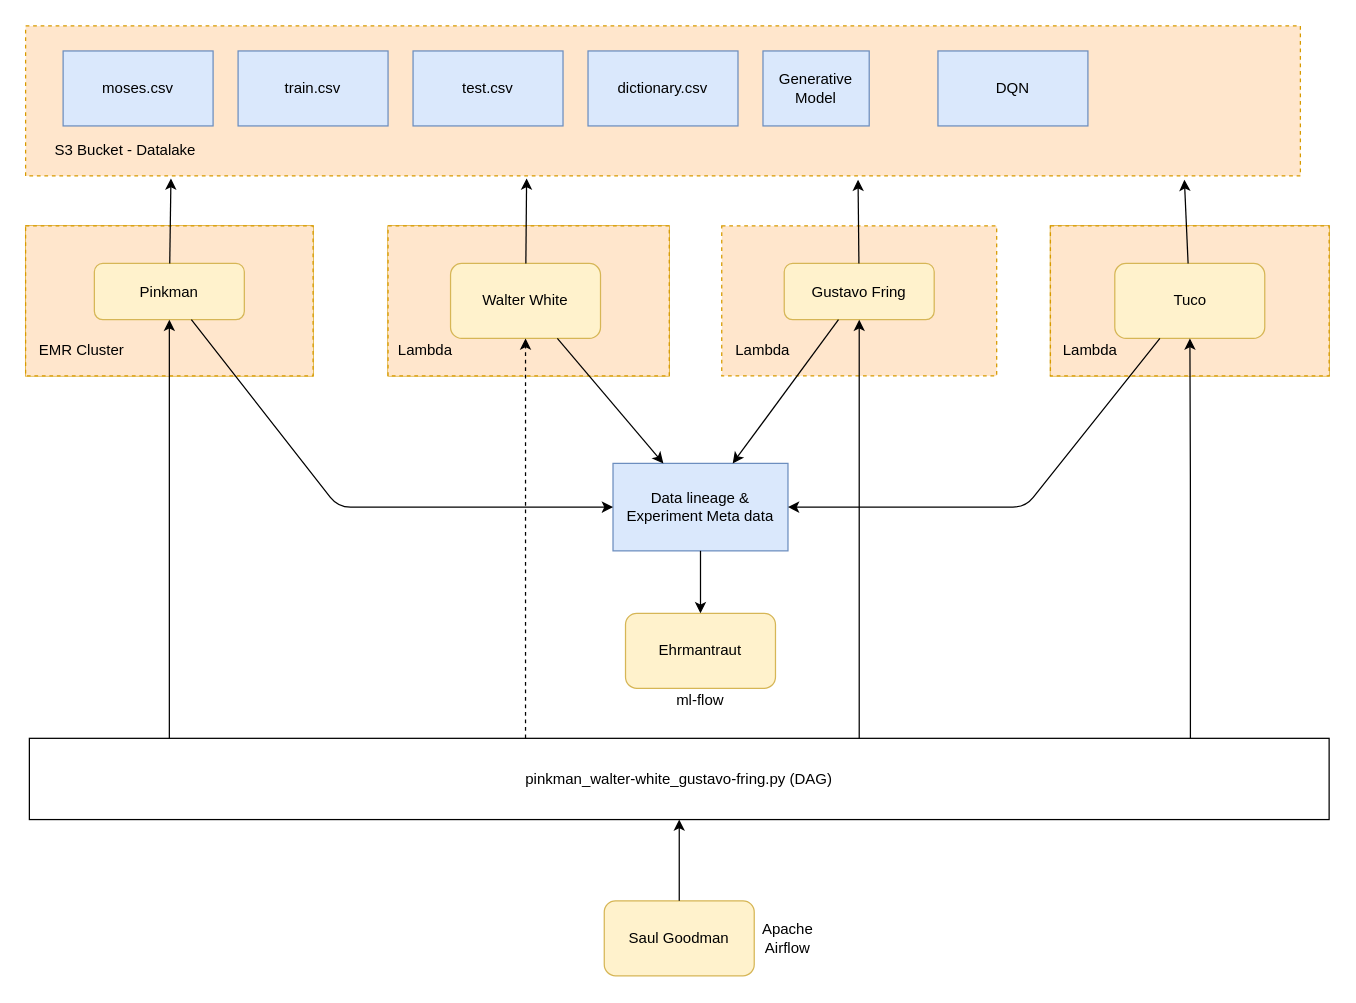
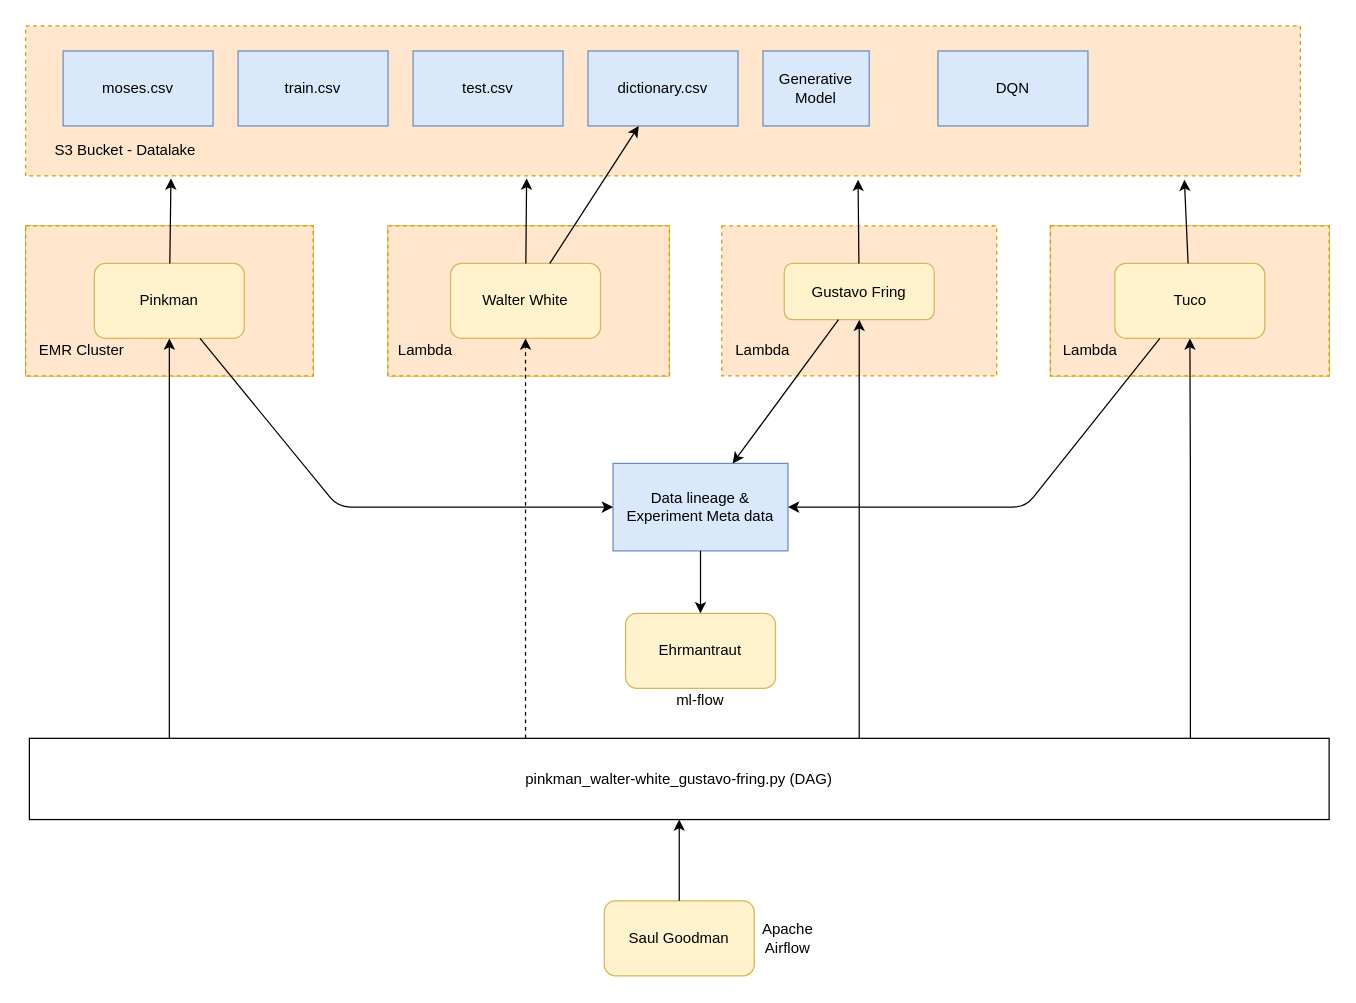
node "Pinkman": size 150x56 -> 150x75
edge "Walter White" -> "Data lineage & Experiment Meta data": now "Walter White" -> "dictionary.csv"
